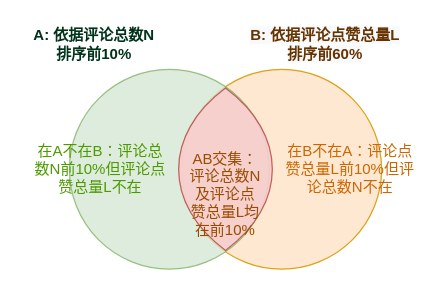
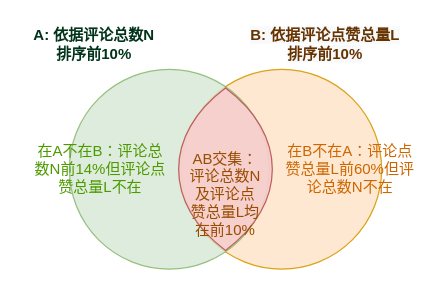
node "B: 依据评论点赞总量L排序前60%": label "B: 依据评论点赞总量L排序前60%" -> "B: 依据评论点赞总量L排序前10%"
node "在A不在B：评论总数N前10%但评论点赞总量L不在": label "在A不在B：评论总数N前10%但评论点赞总量L不在" -> "在A不在B：评论总数N前14%但评论点赞总量L不在"
node "在B不在A：评论点赞总量L前10%但评论总数N不在": label "在B不在A：评论点赞总量L前10%但评论总数N不在" -> "在B不在A：评论点赞总量L前60%但评论总数N不在"
